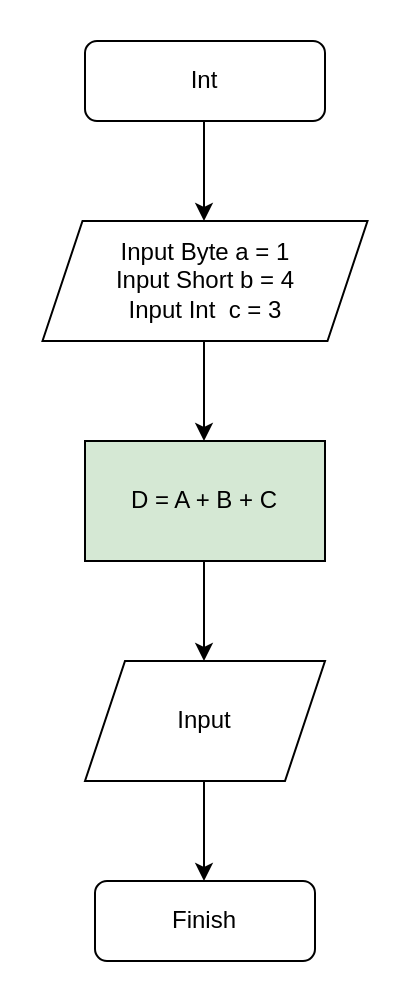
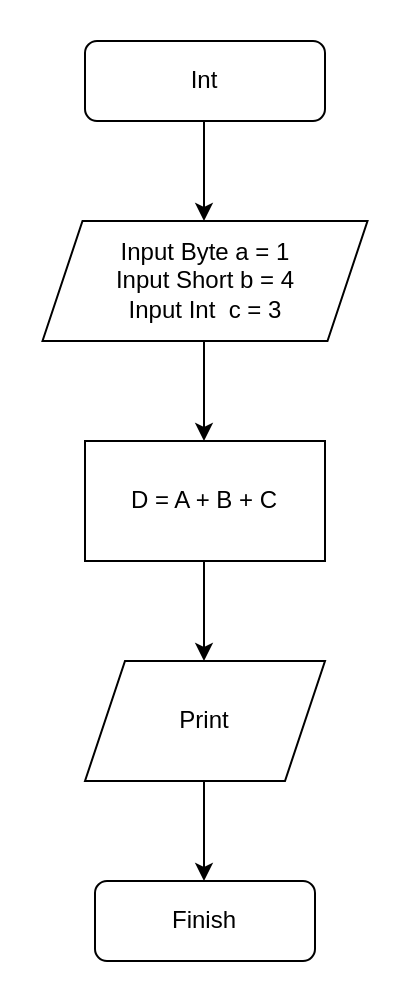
node "D = A + B + C": fillcolor #d5e8d4 -> #ffffff
node "Input": label "Input" -> "Print"
